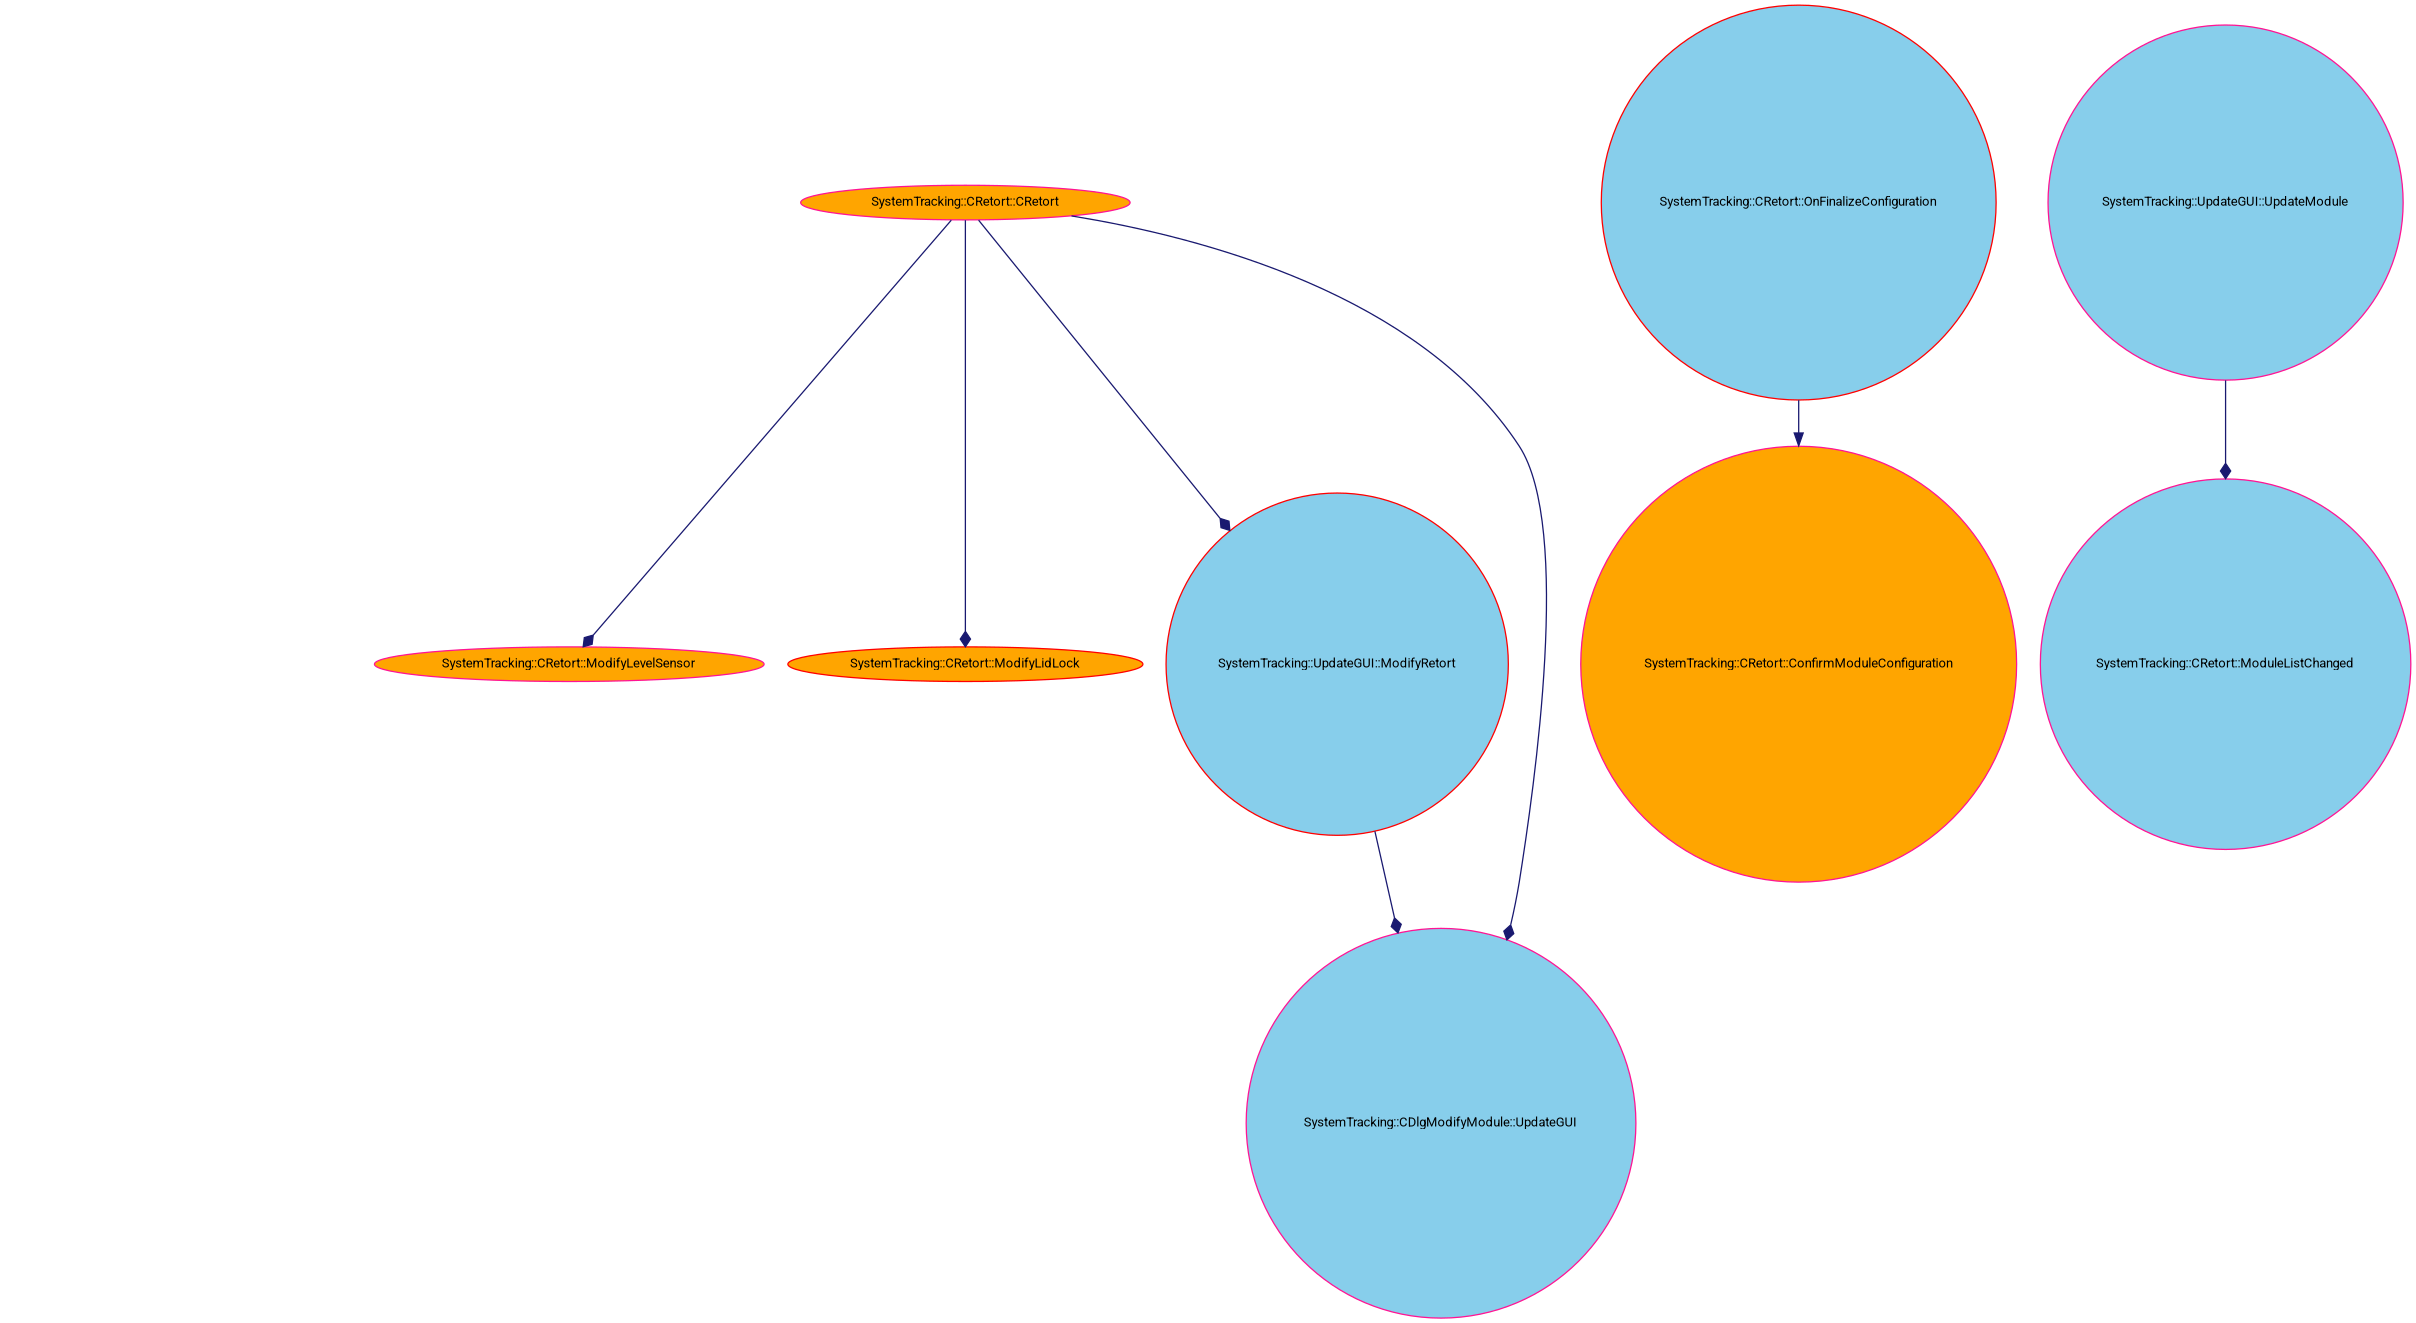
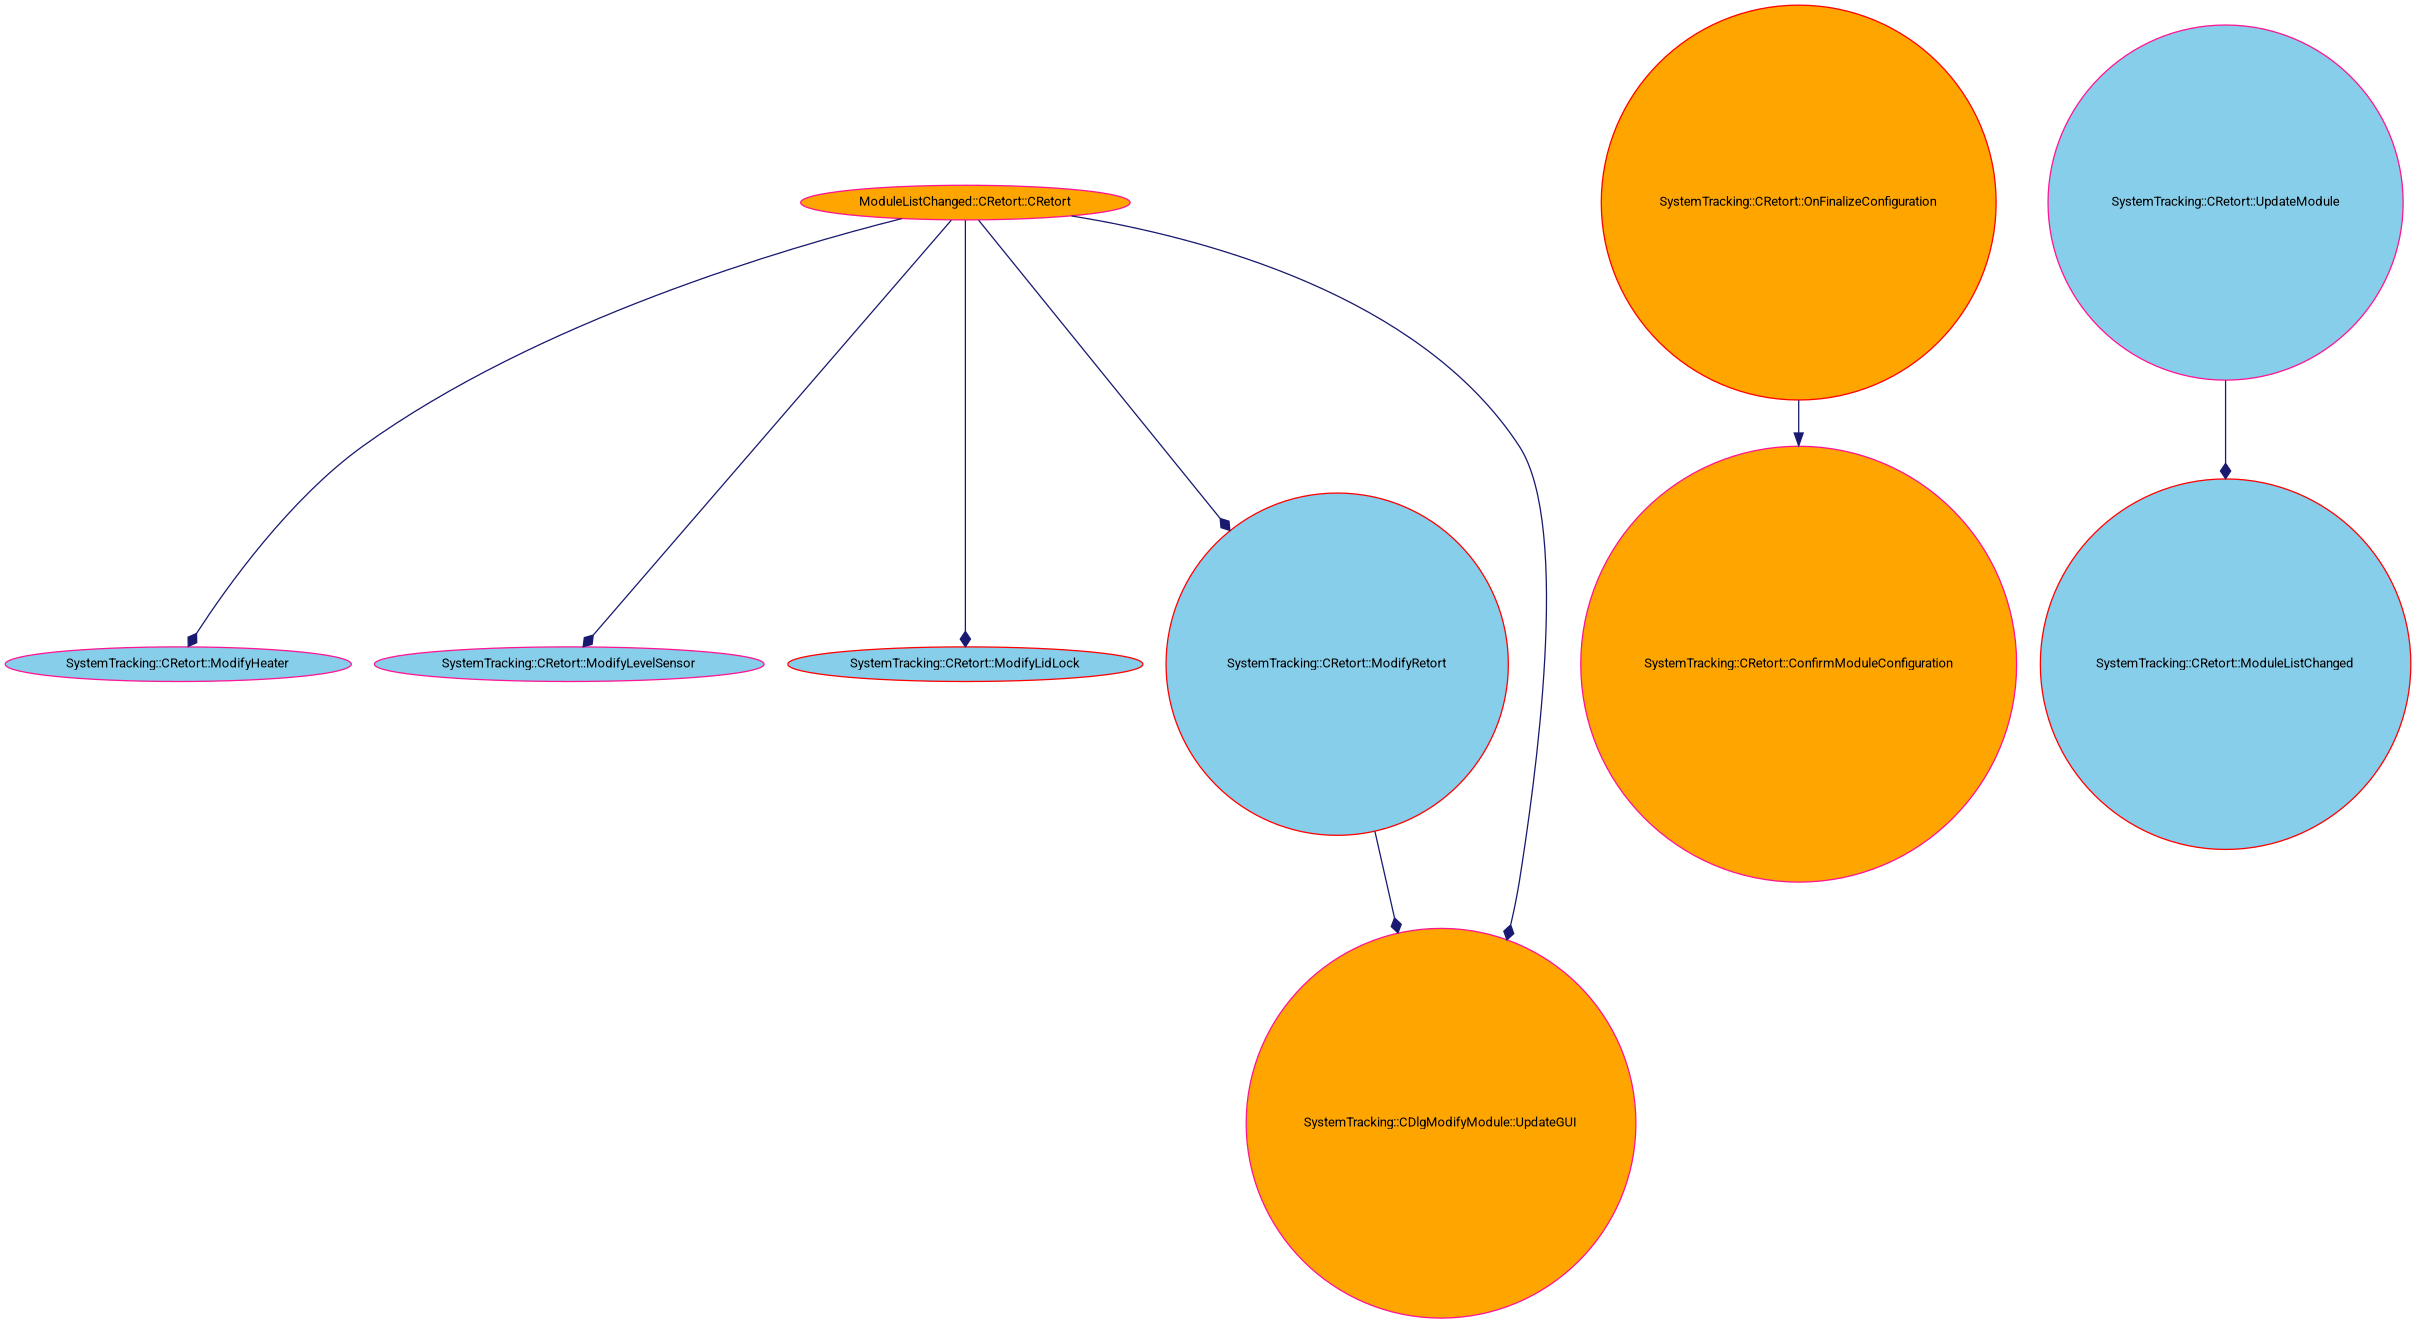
node "SystemTracking::CRetort::CRetort": label "SystemTracking::CRetort::CRetort" -> "ModuleListChanged::CRetort::CRetort"
node "SystemTracking::CRetort::OnFinalizeConfiguration": fillcolor skyblue -> orange
node "SystemTracking::UpdateGUI::UpdateModule": label "SystemTracking::UpdateGUI::UpdateModule" -> "SystemTracking::CRetort::UpdateModule"
node "SystemTracking::CRetort::ModifyHeater": added
node "SystemTracking::CRetort::ModifyLevelSensor": fillcolor orange -> skyblue
node "SystemTracking::CRetort::ModifyLidLock": fillcolor orange -> skyblue
node "SystemTracking::UpdateGUI::ModifyRetort": label "SystemTracking::UpdateGUI::ModifyRetort" -> "SystemTracking::CRetort::ModifyRetort"
node "SystemTracking::CRetort::ModuleListChanged": color deeppink -> red
node "SystemTracking::CDlgModifyModule::UpdateGUI": fillcolor skyblue -> orange
